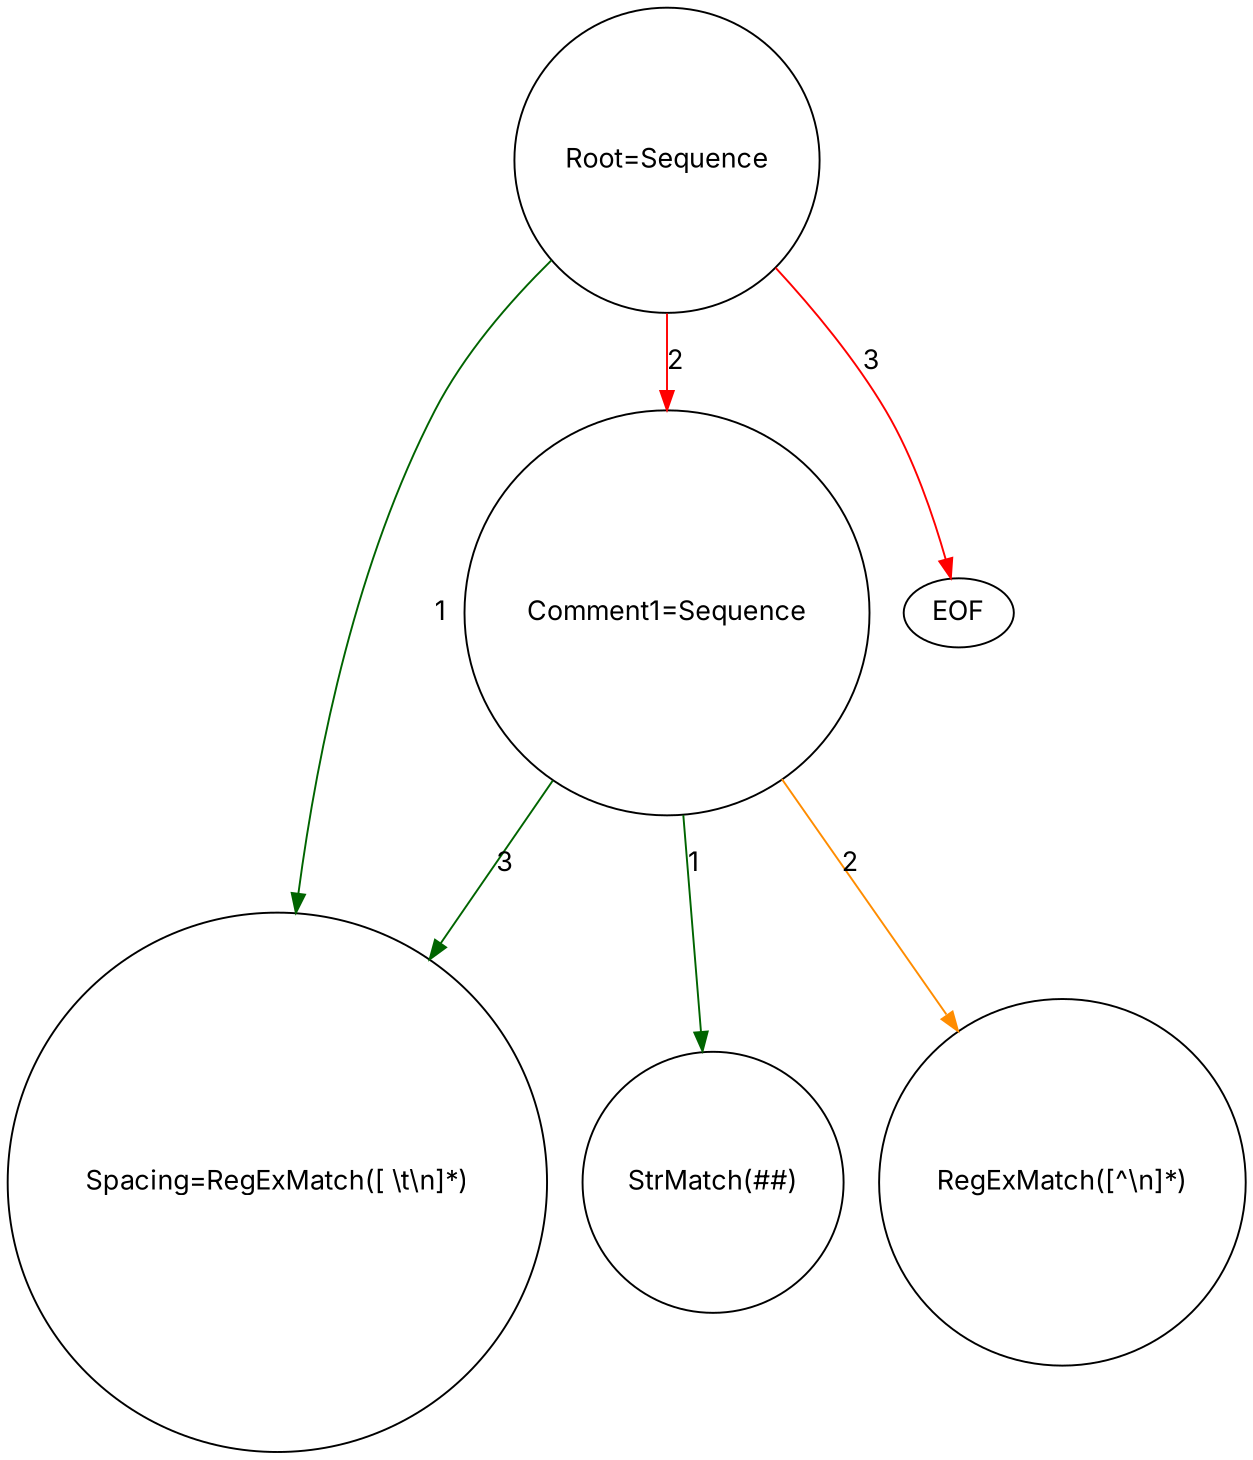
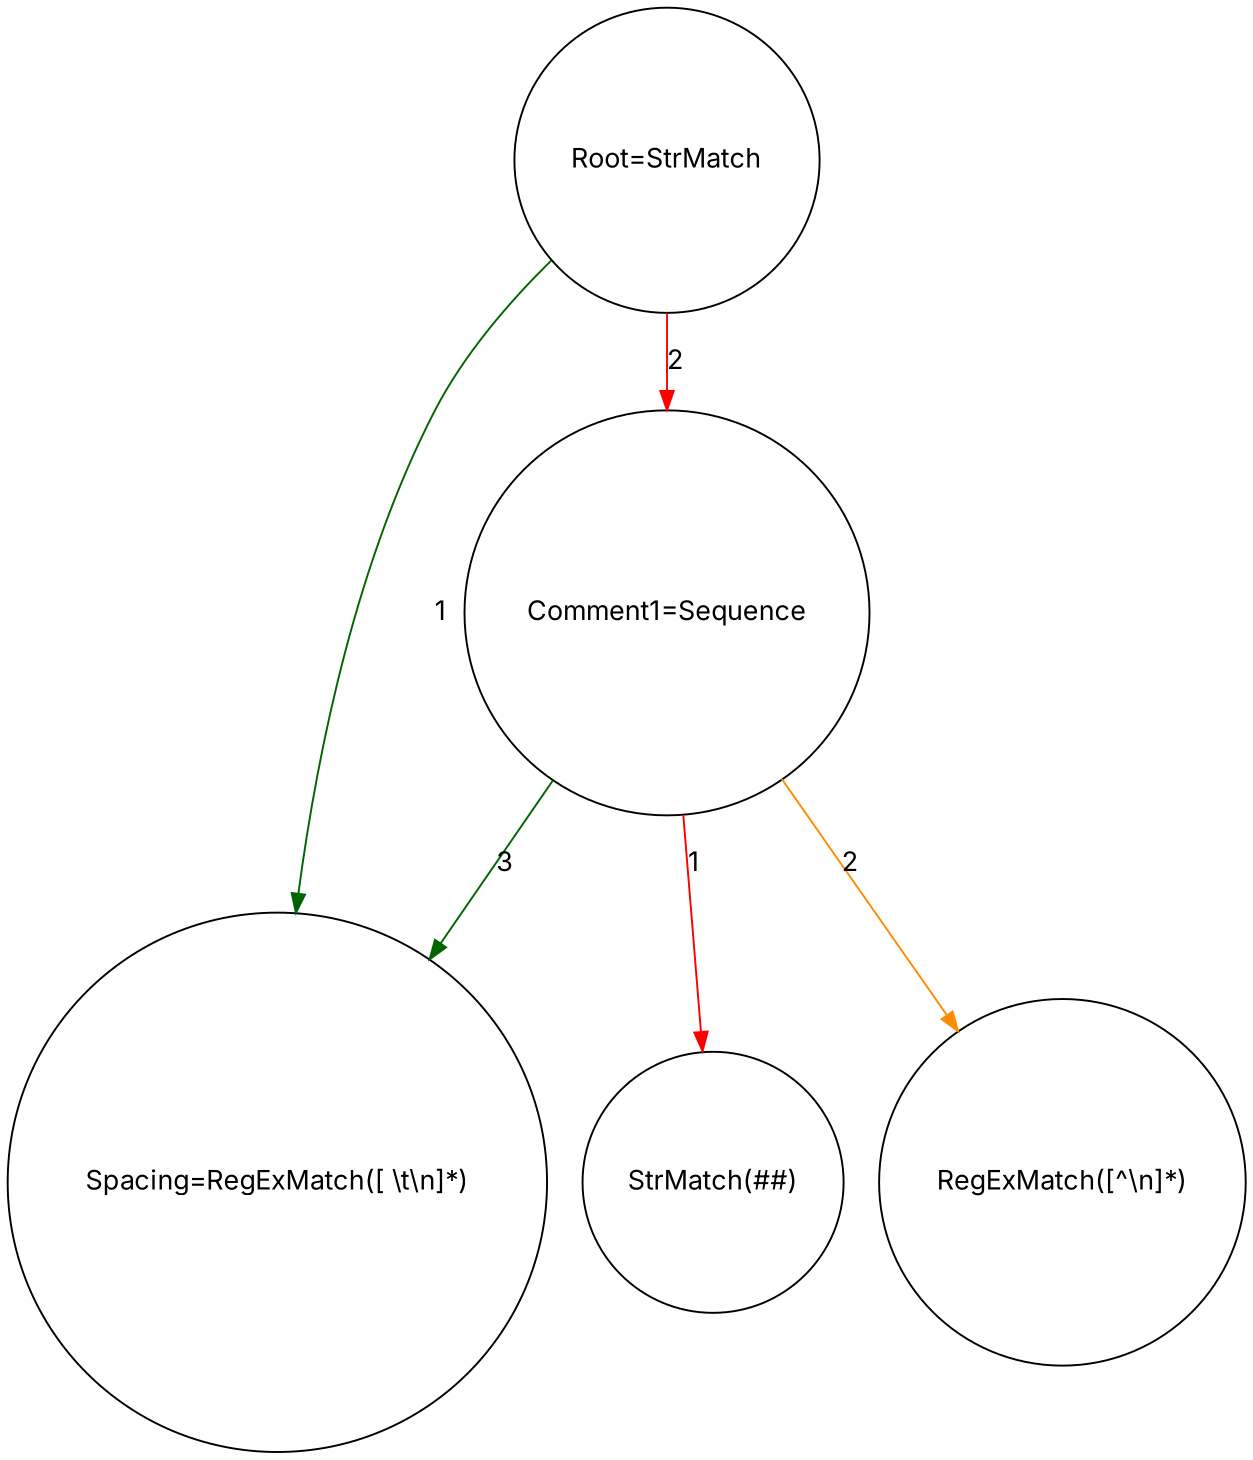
node "Root=Sequence": label "Root=Sequence" -> "Root=StrMatch"
node "EOF": removed
edge "Comment1=Sequence" -> "StrMatch(##)": color darkgreen -> red
